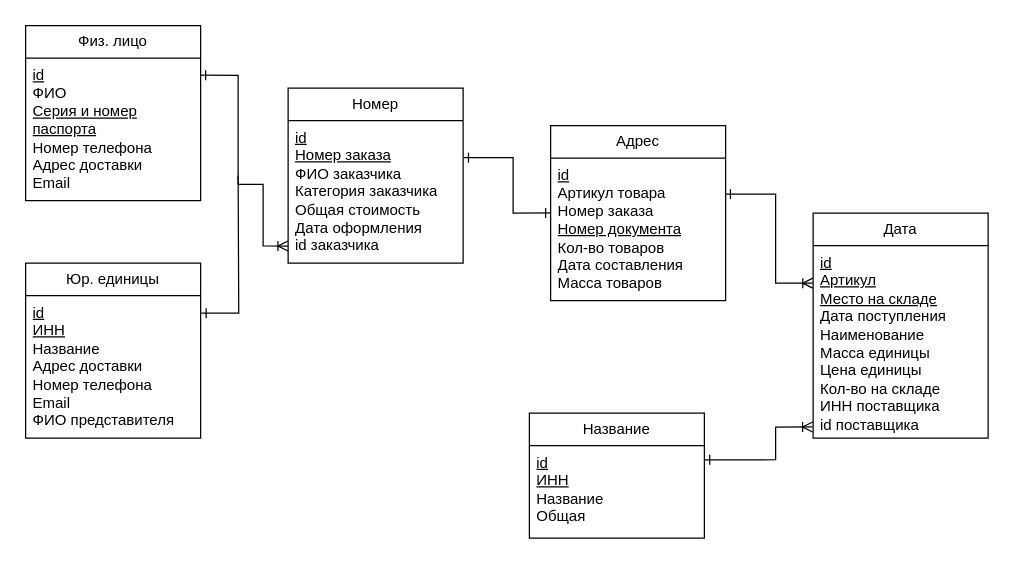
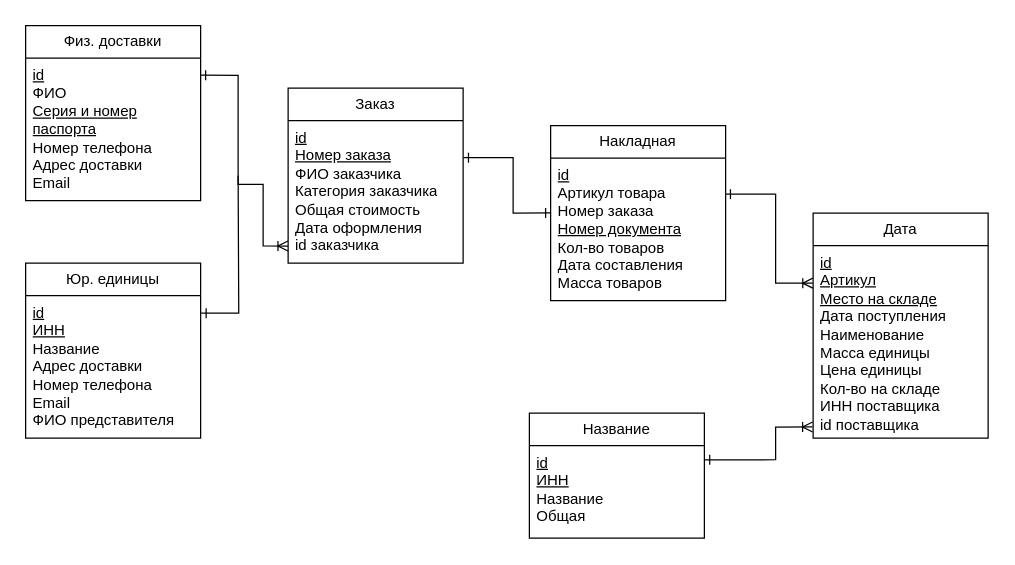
node "Физ. лицо": label "Физ. лицо" -> "Физ. доставки"
node "Номер": label "Номер" -> "Заказ"
node "Адрес": label "Адрес" -> "Накладная"
